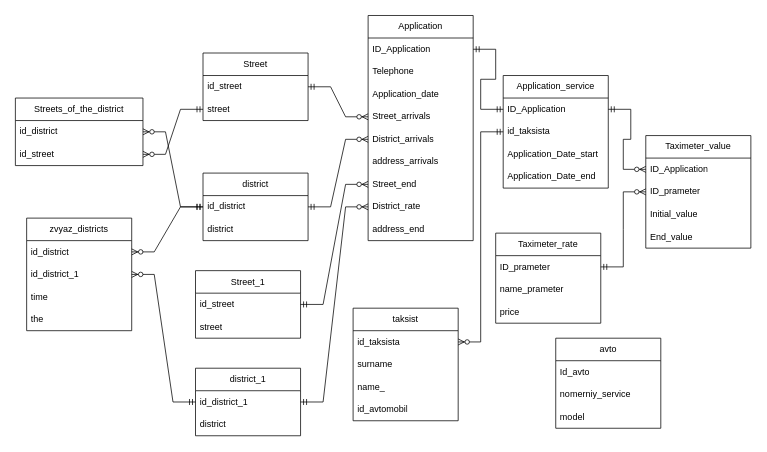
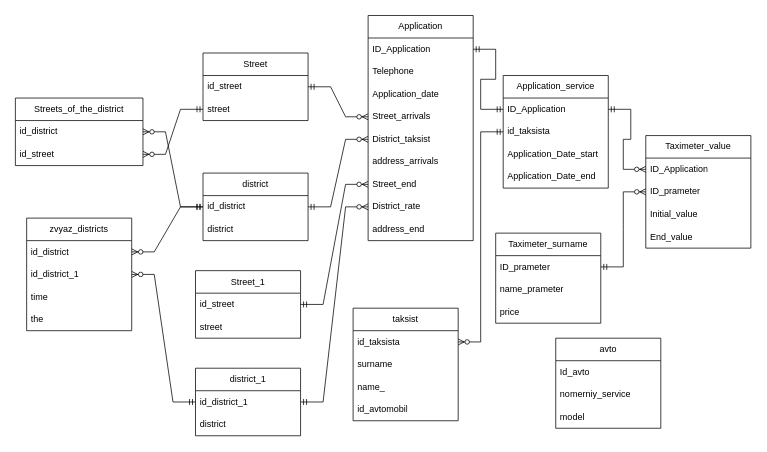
node "District_arrivals": label "District_arrivals" -> "District_taksist"
node "Taximeter_rate": label "Taximeter_rate" -> "Taximeter_surname"
